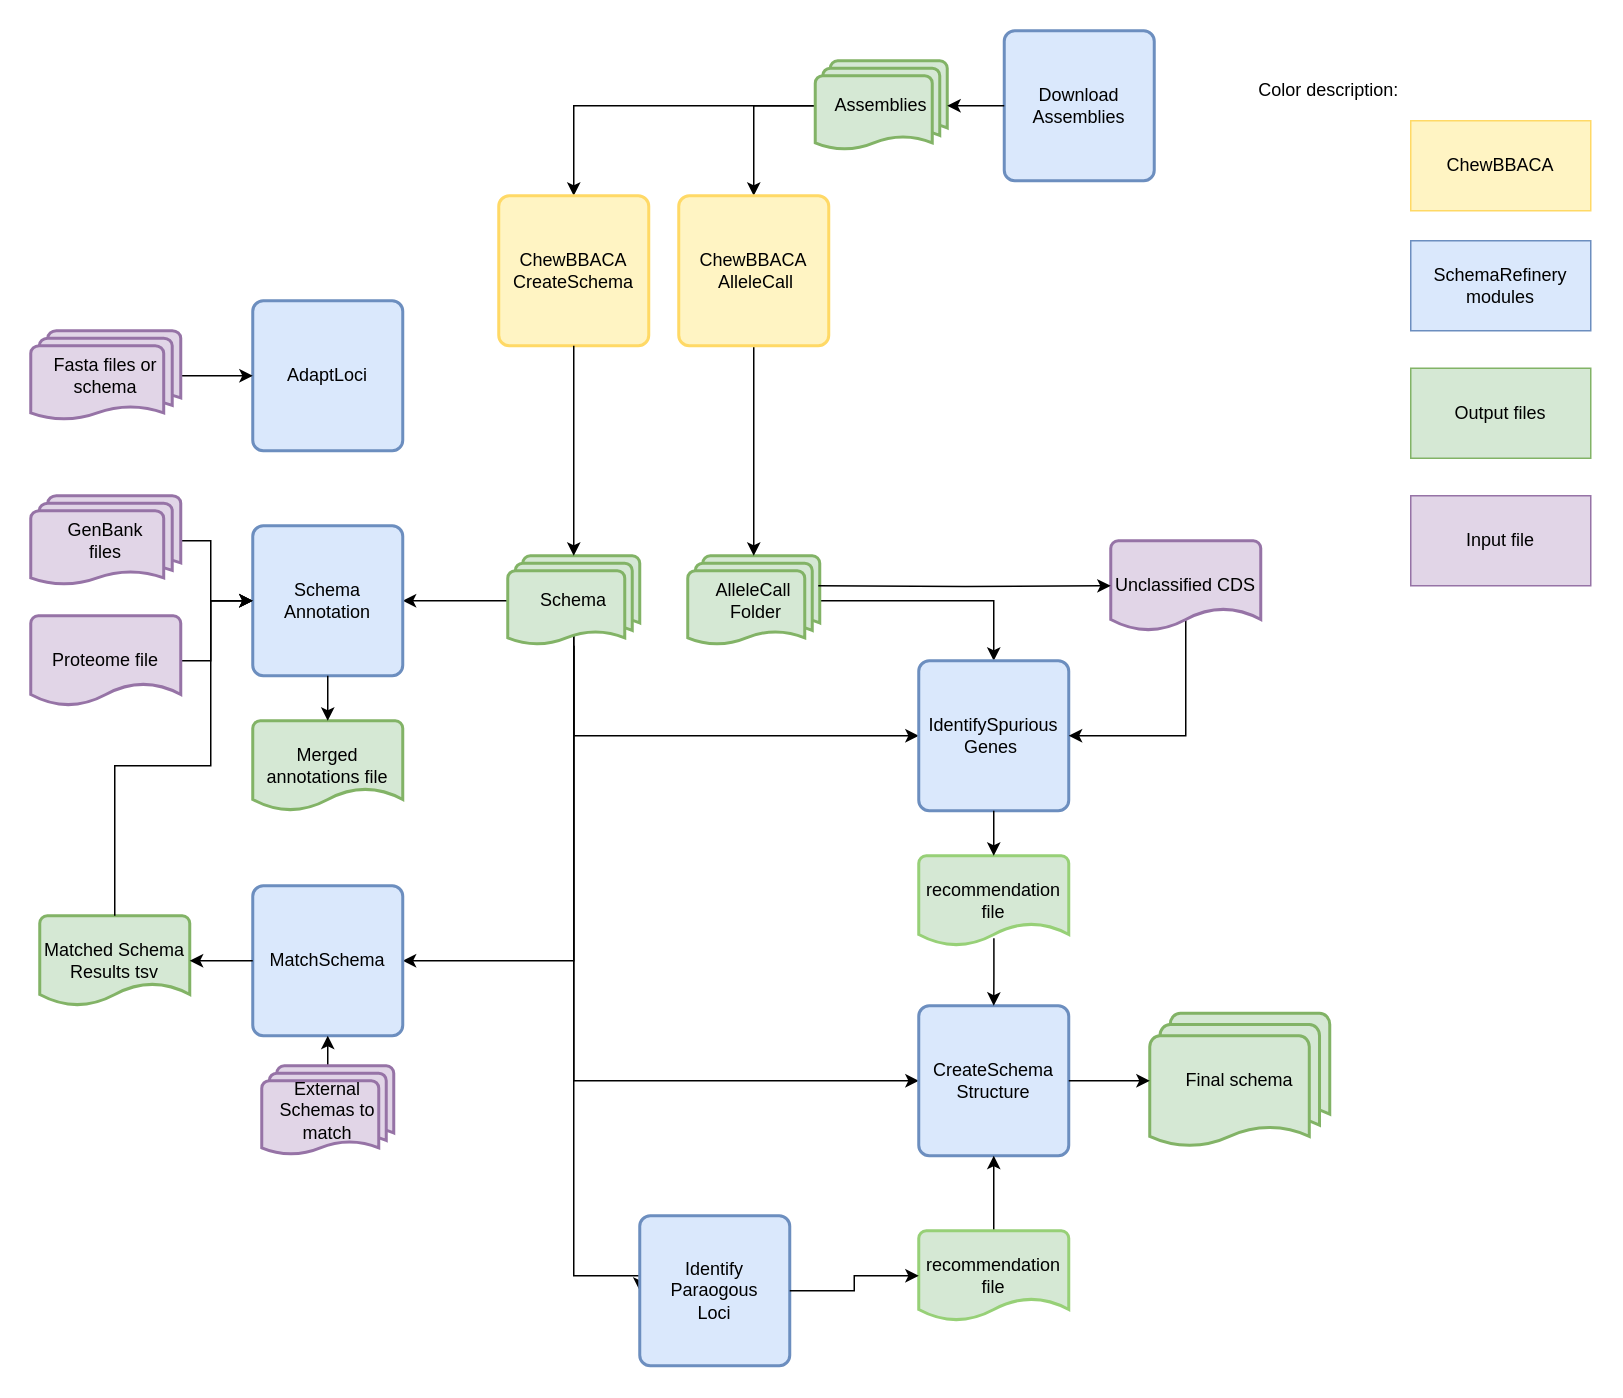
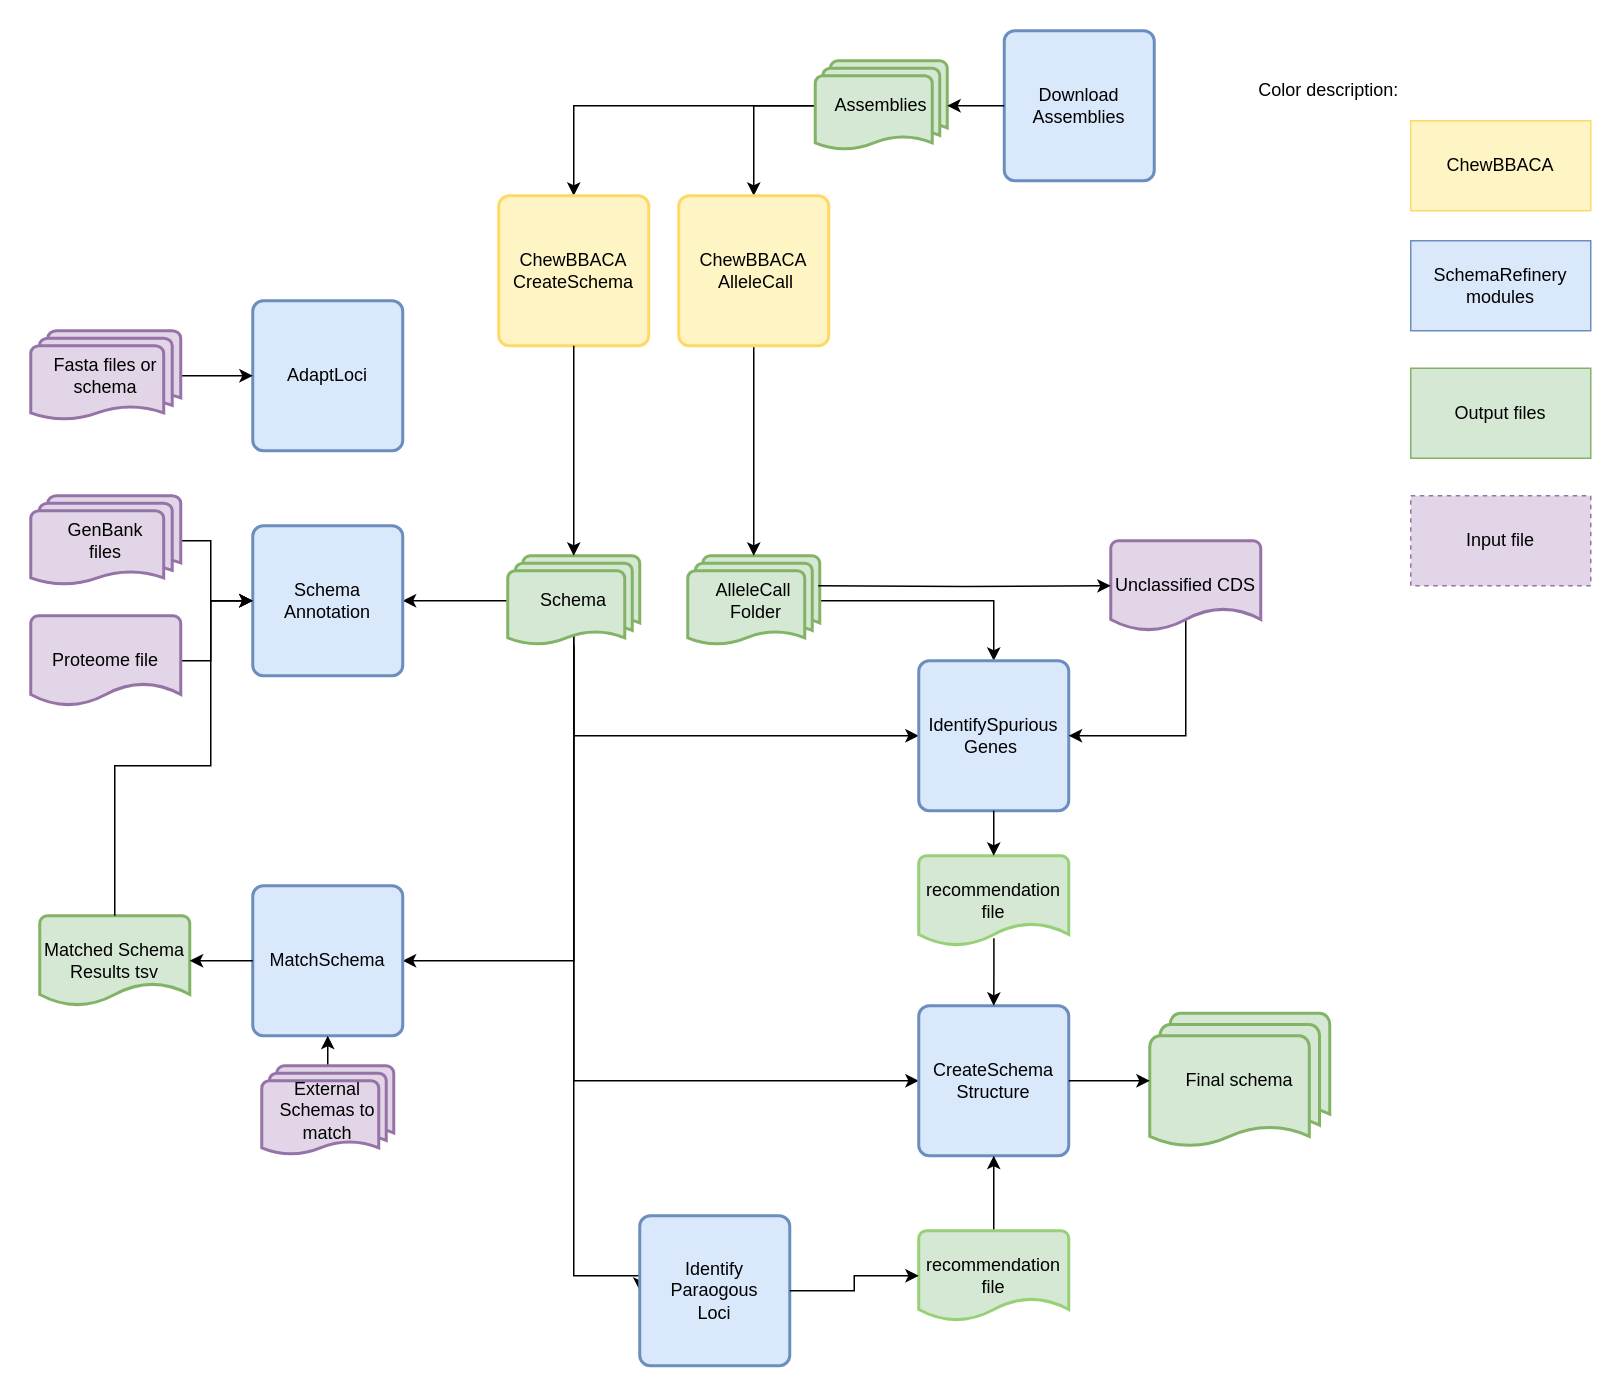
node "Input file": style solid -> dashed
edge "Schema Annotation" -> "Merged annotations file": removed
node "Merged annotations file": removed
